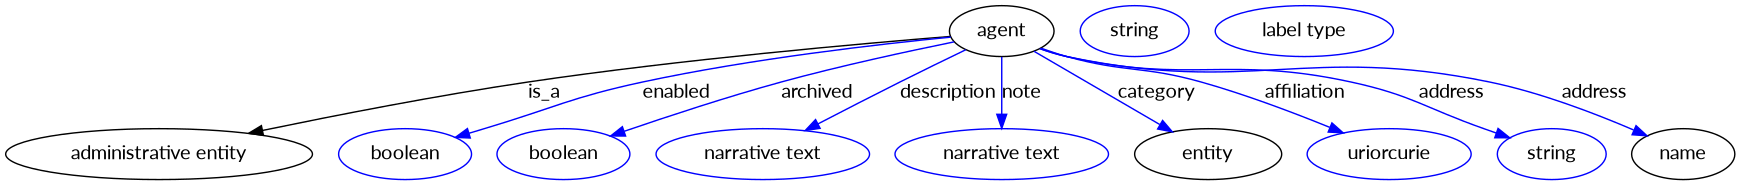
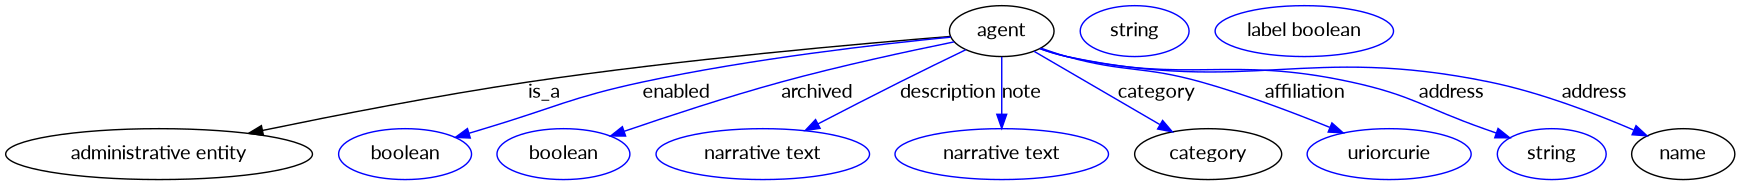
node "label type": label "label type" -> "label boolean"
node "entity": label "entity" -> "category"
